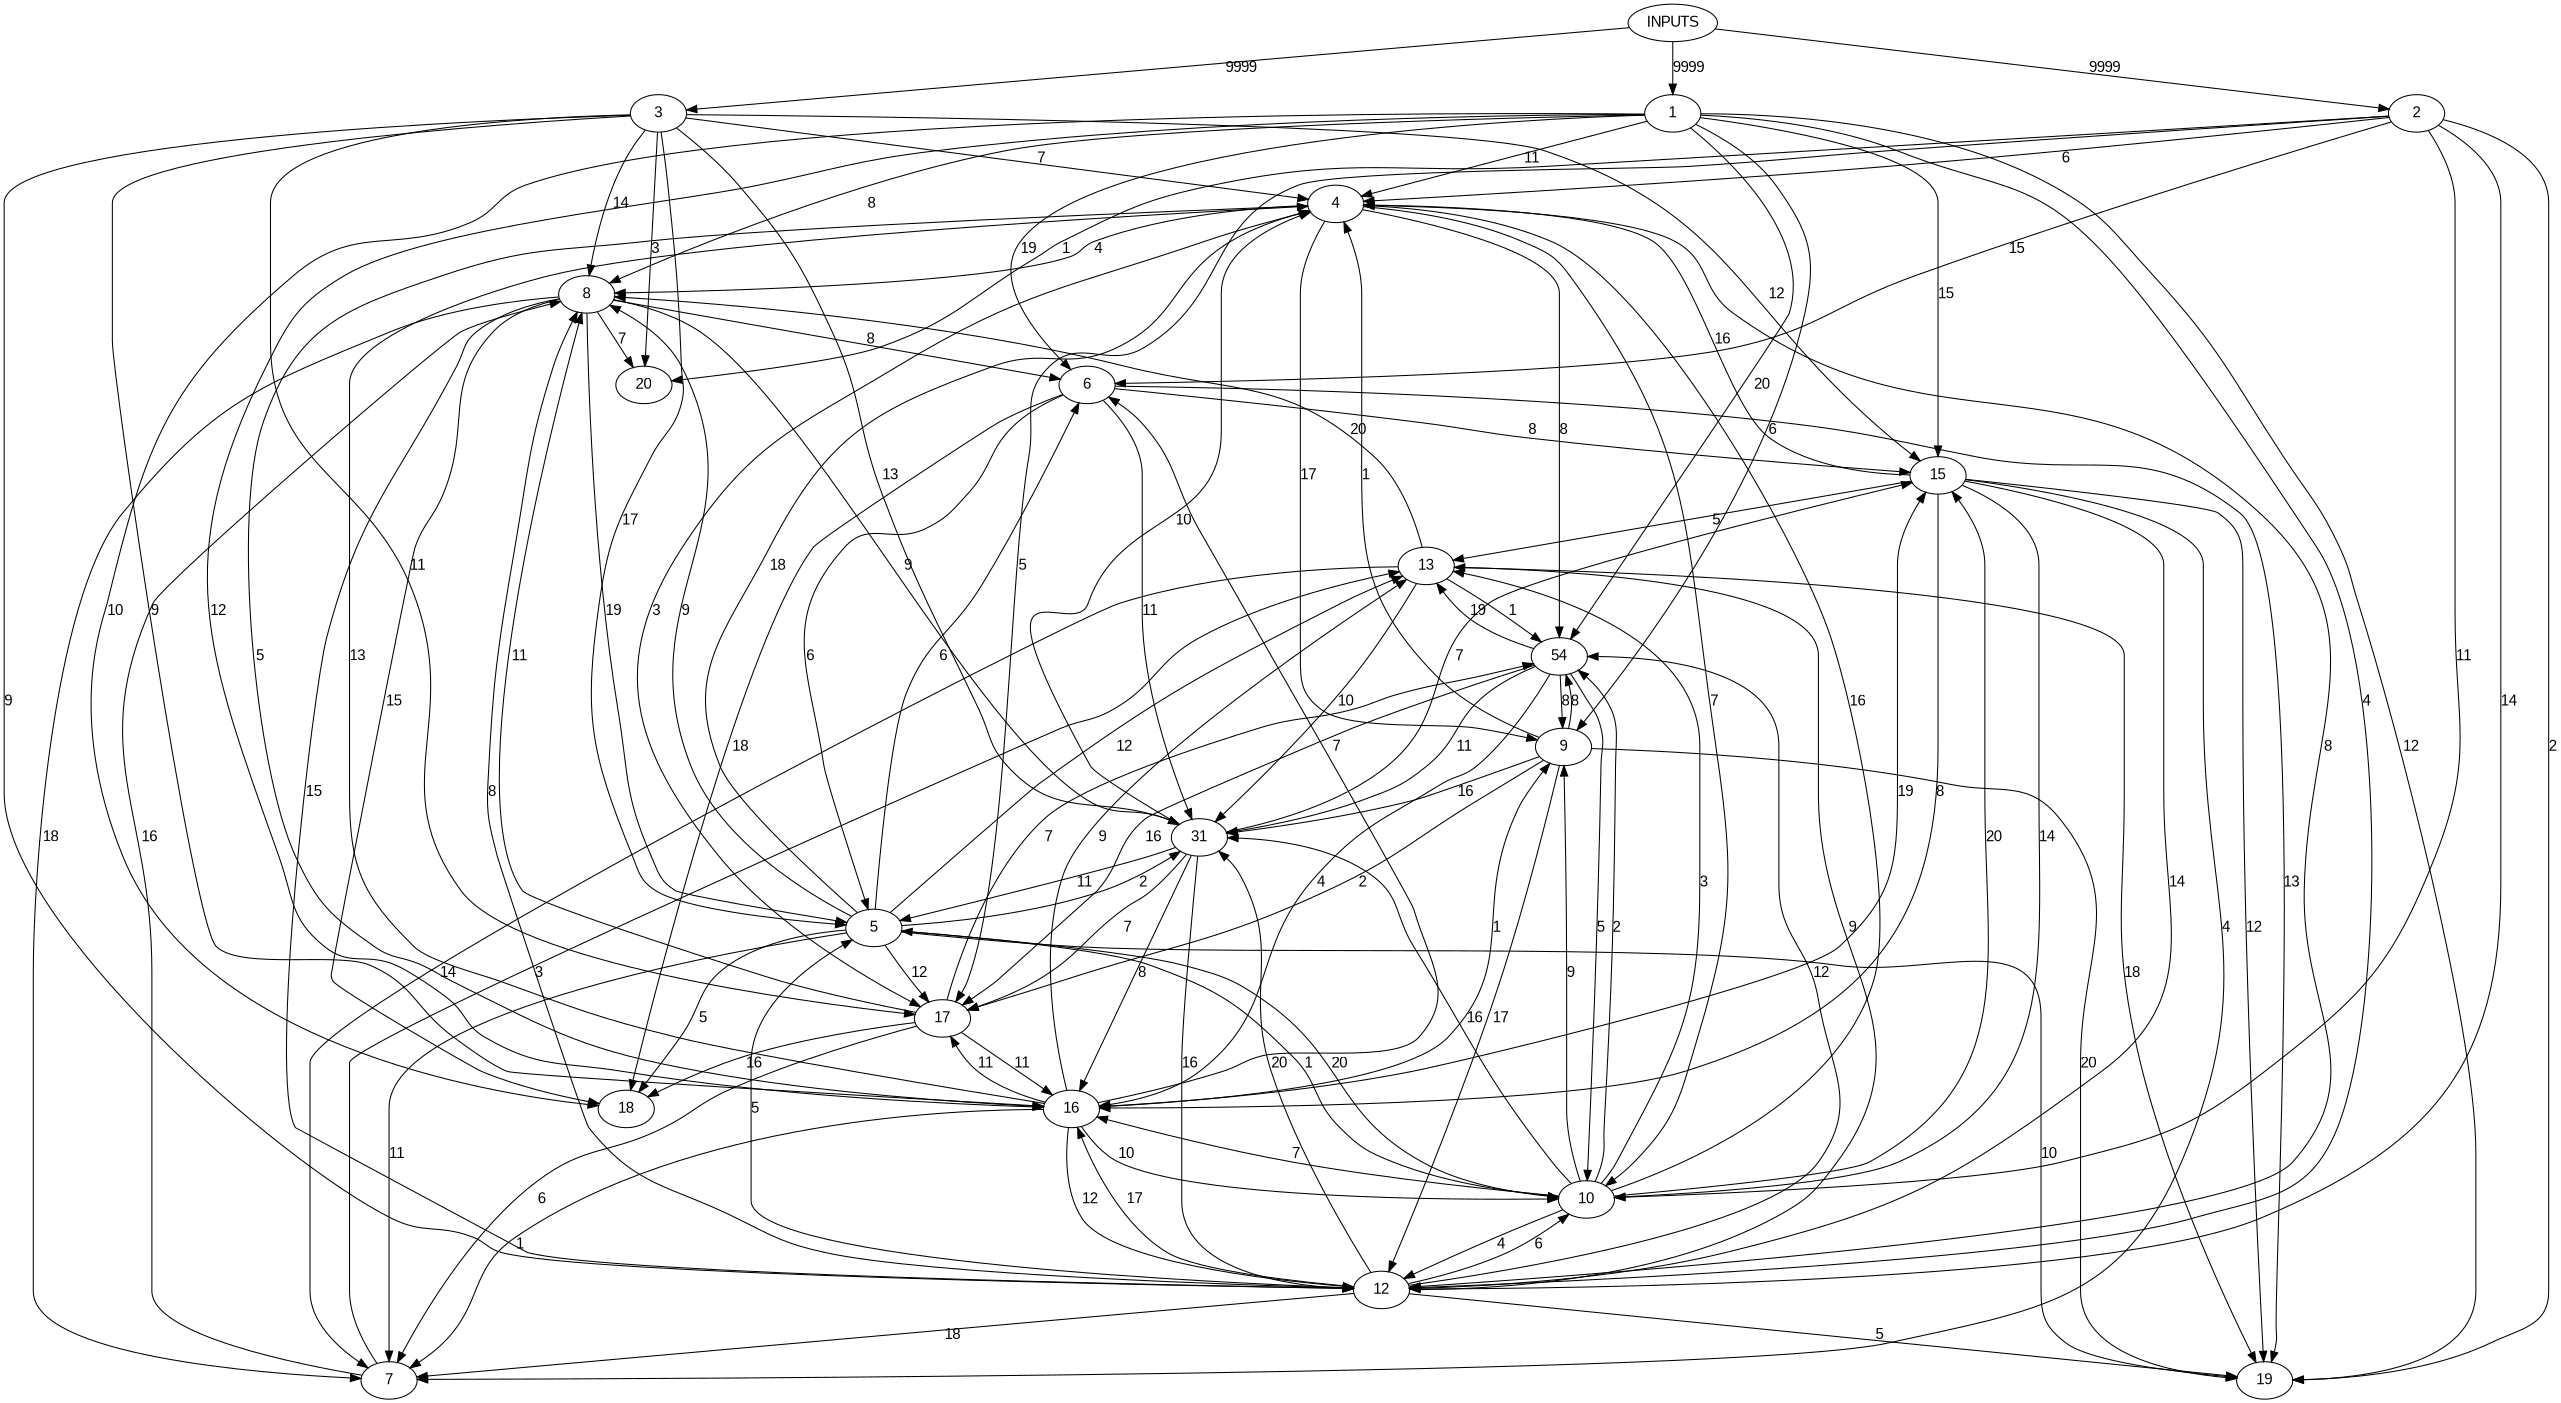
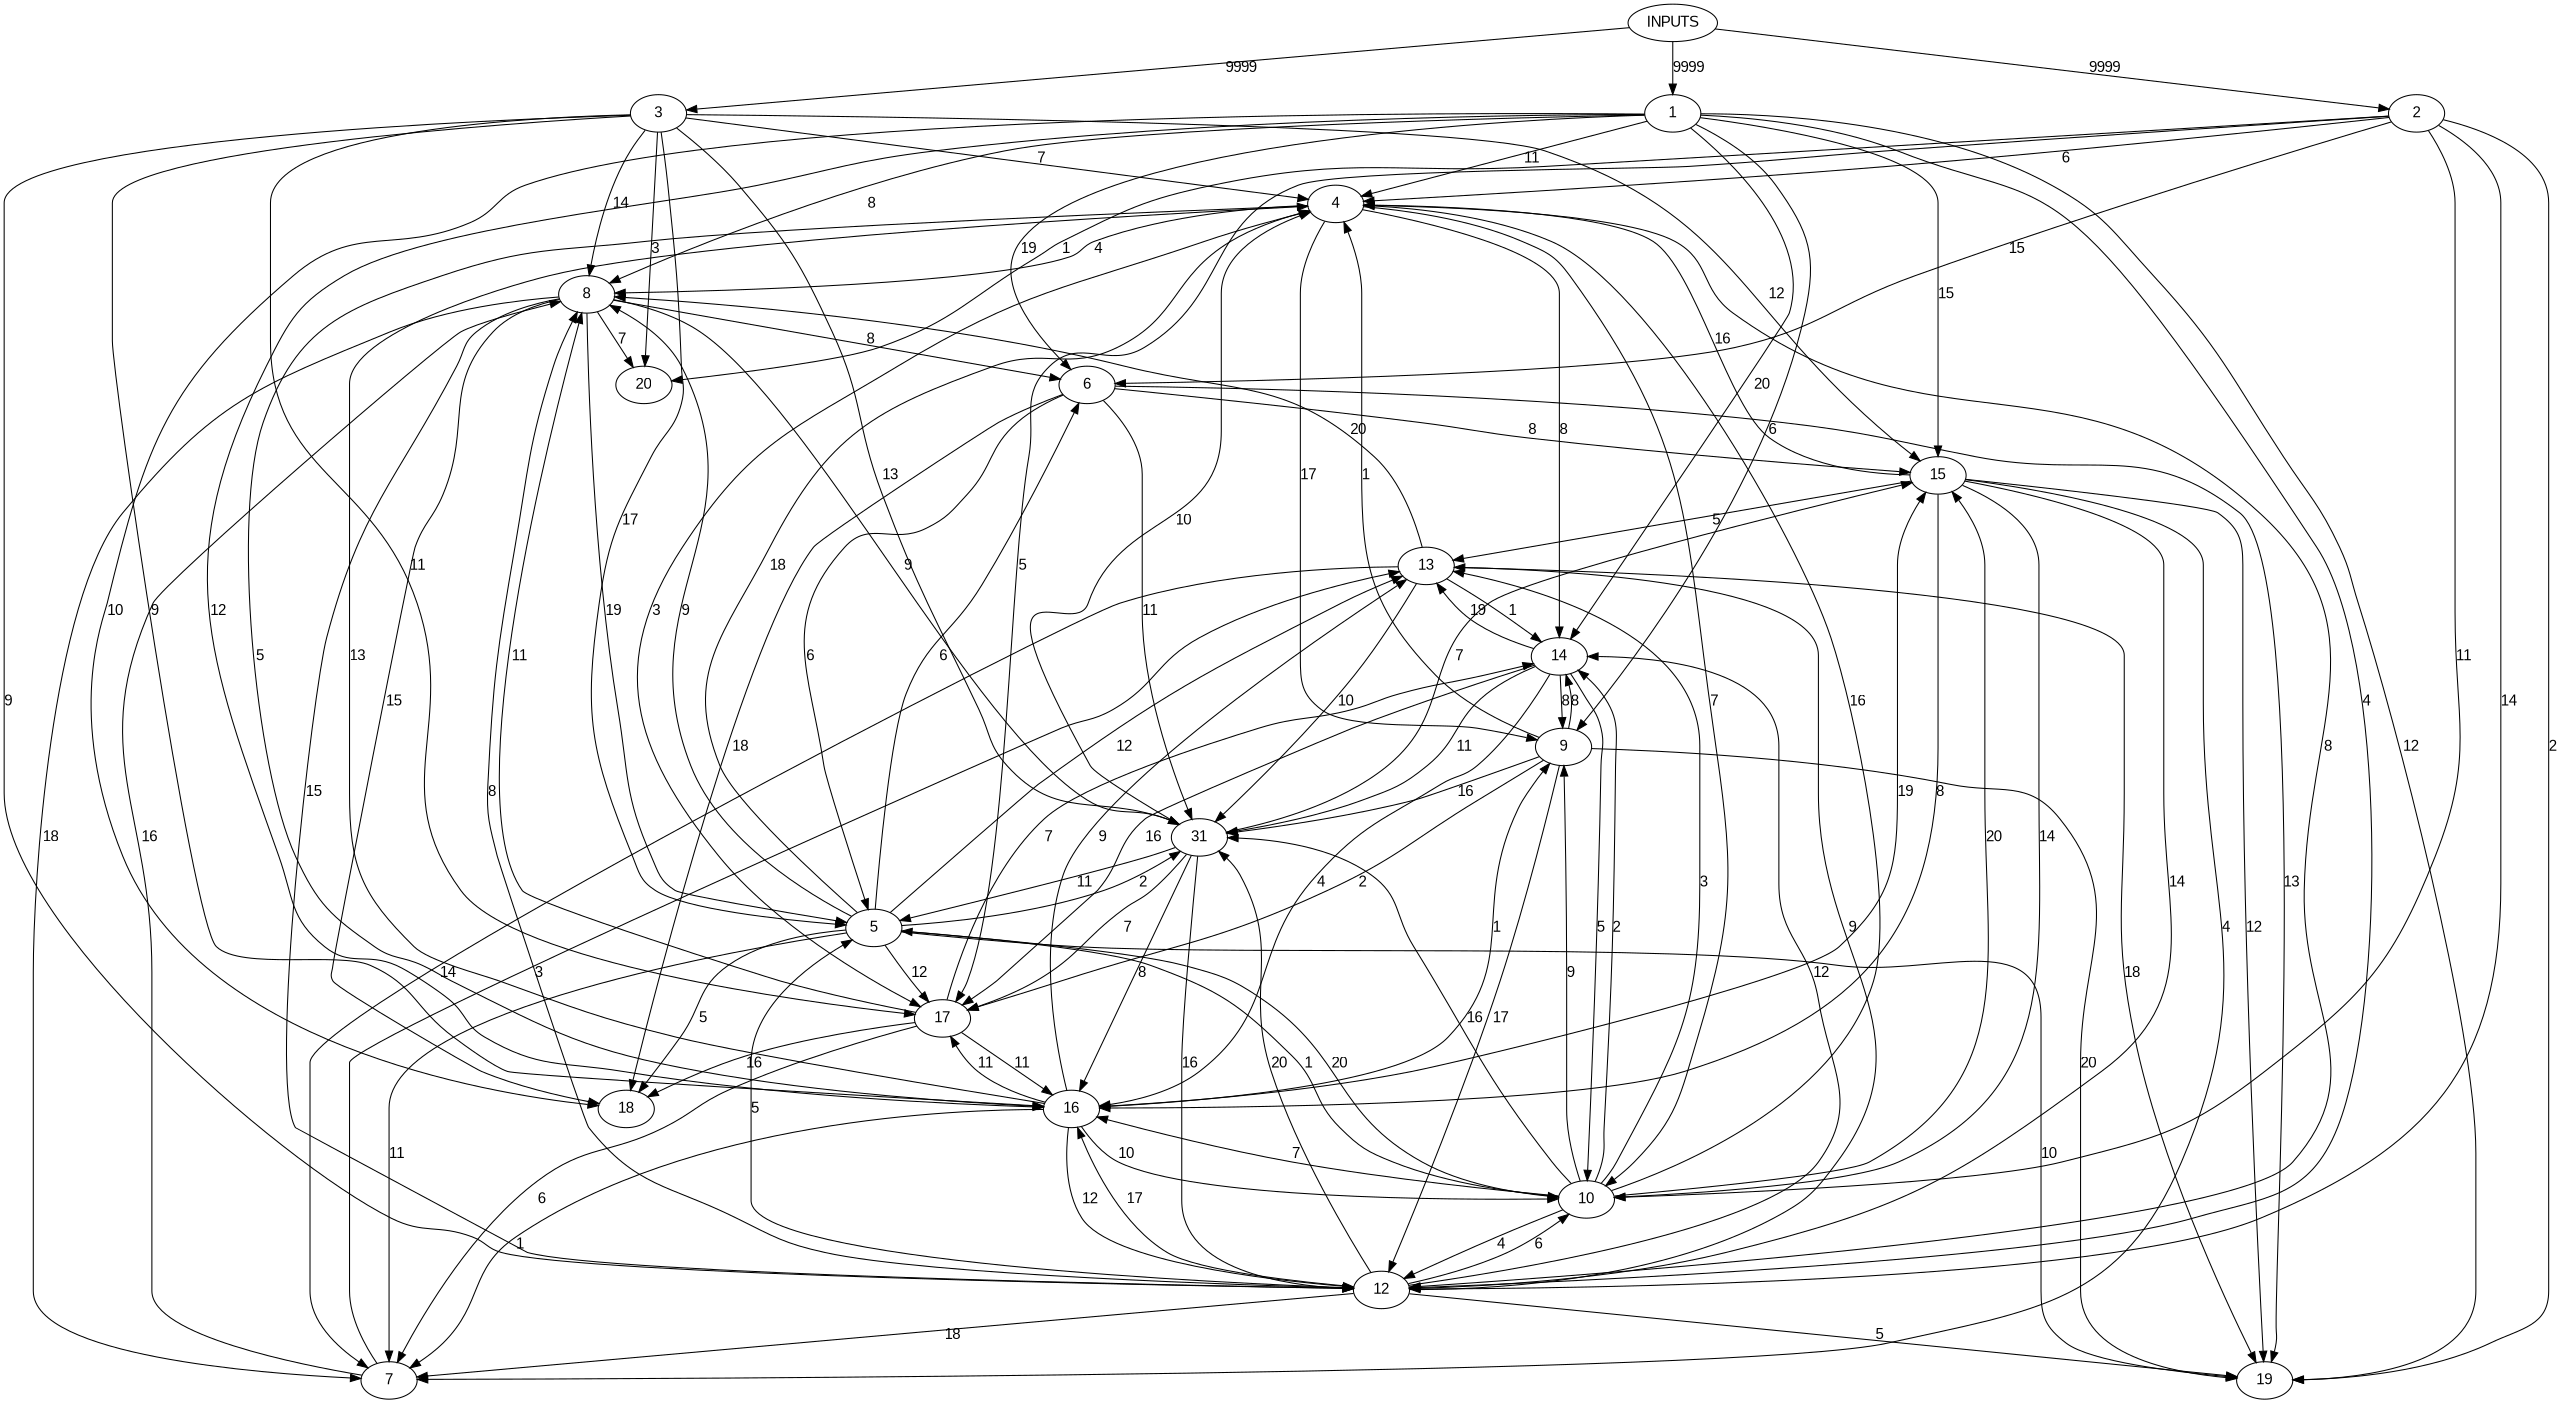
node "54": label "54" -> "14"
edge "16" -> "6": removed, label "7"
